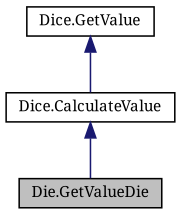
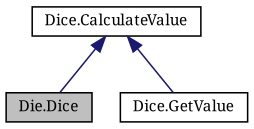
edge "Dice.CalculateValue" -> "Dice.GetValue": reversed
node "Die.GetValueDie": label "Die.GetValueDie" -> "Die.Dice"
